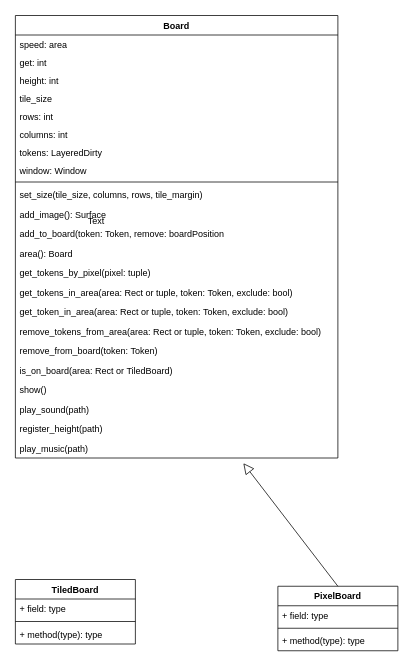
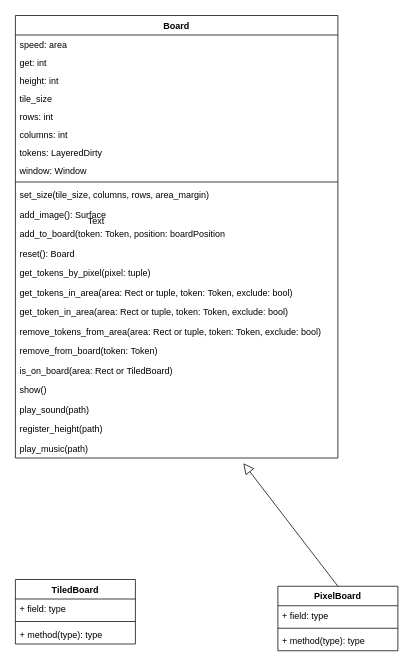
node "set_size(tile_size, columns, rows, tile_margin)": label "set_size(tile_size, columns, rows, tile_margin)" -> "set_size(tile_size, columns, rows, area_margin)"
node "add_to_board(token: Token, remove: boardPosition": label "add_to_board(token: Token, remove: boardPosition" -> "add_to_board(token: Token, position: boardPosition"
node "area(): Board": label "area(): Board" -> "reset(): Board"
